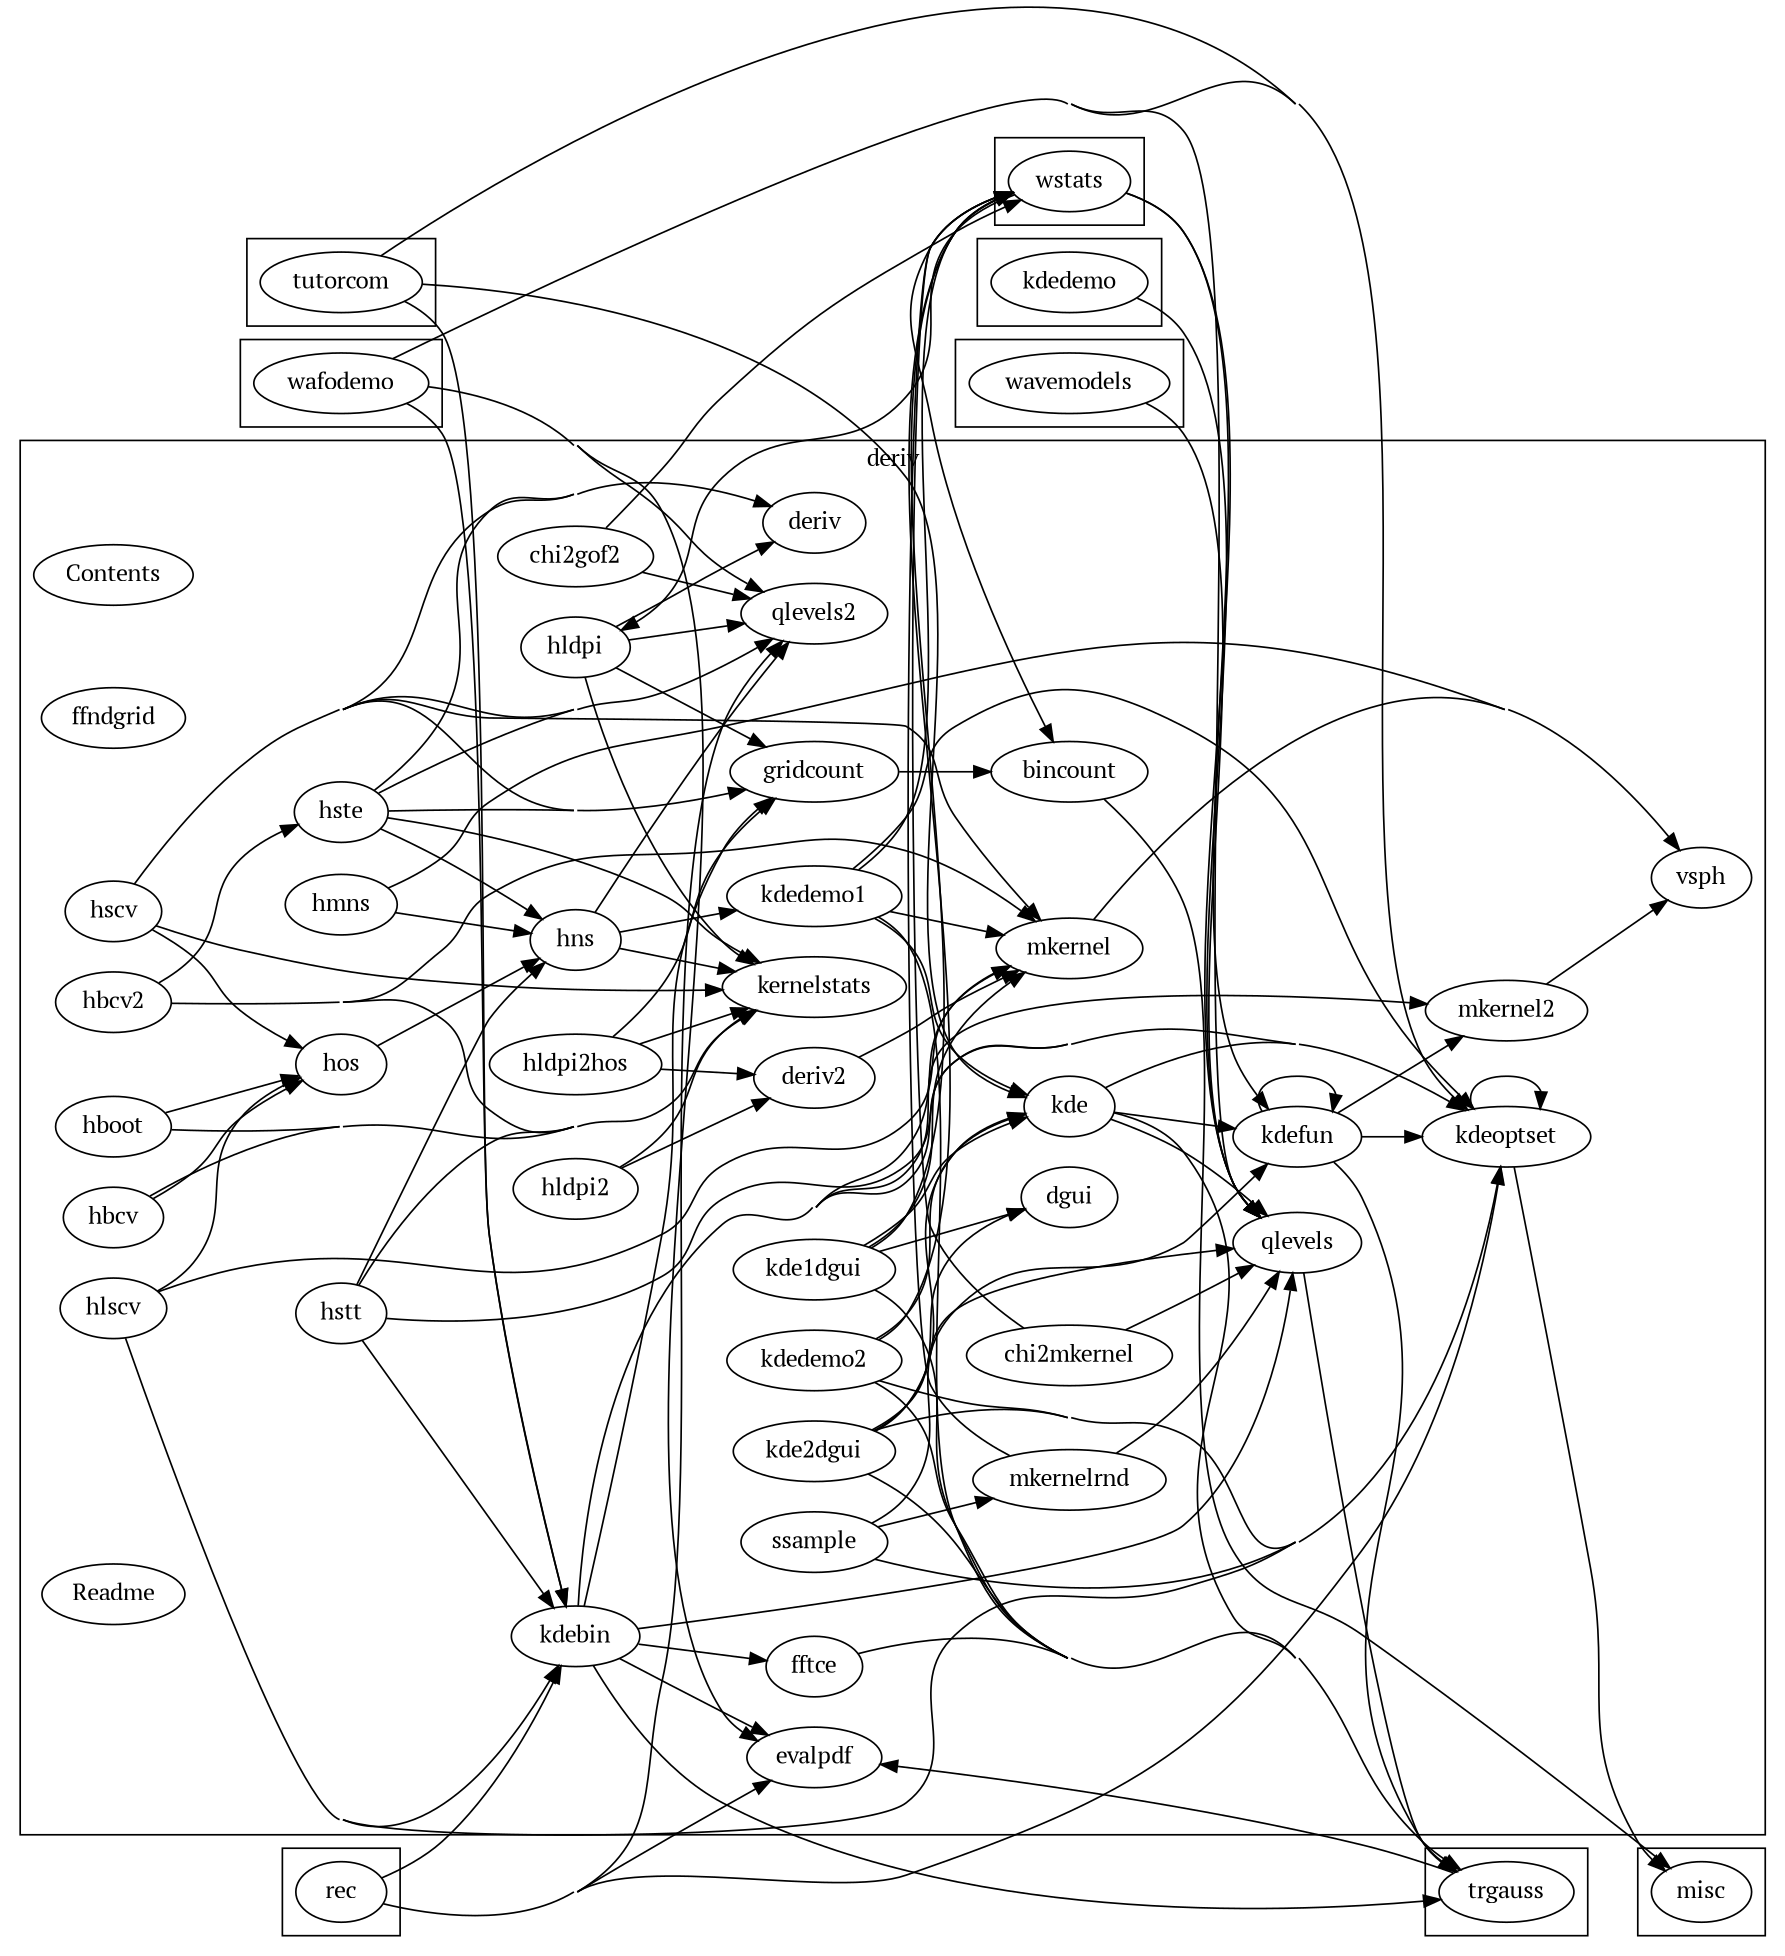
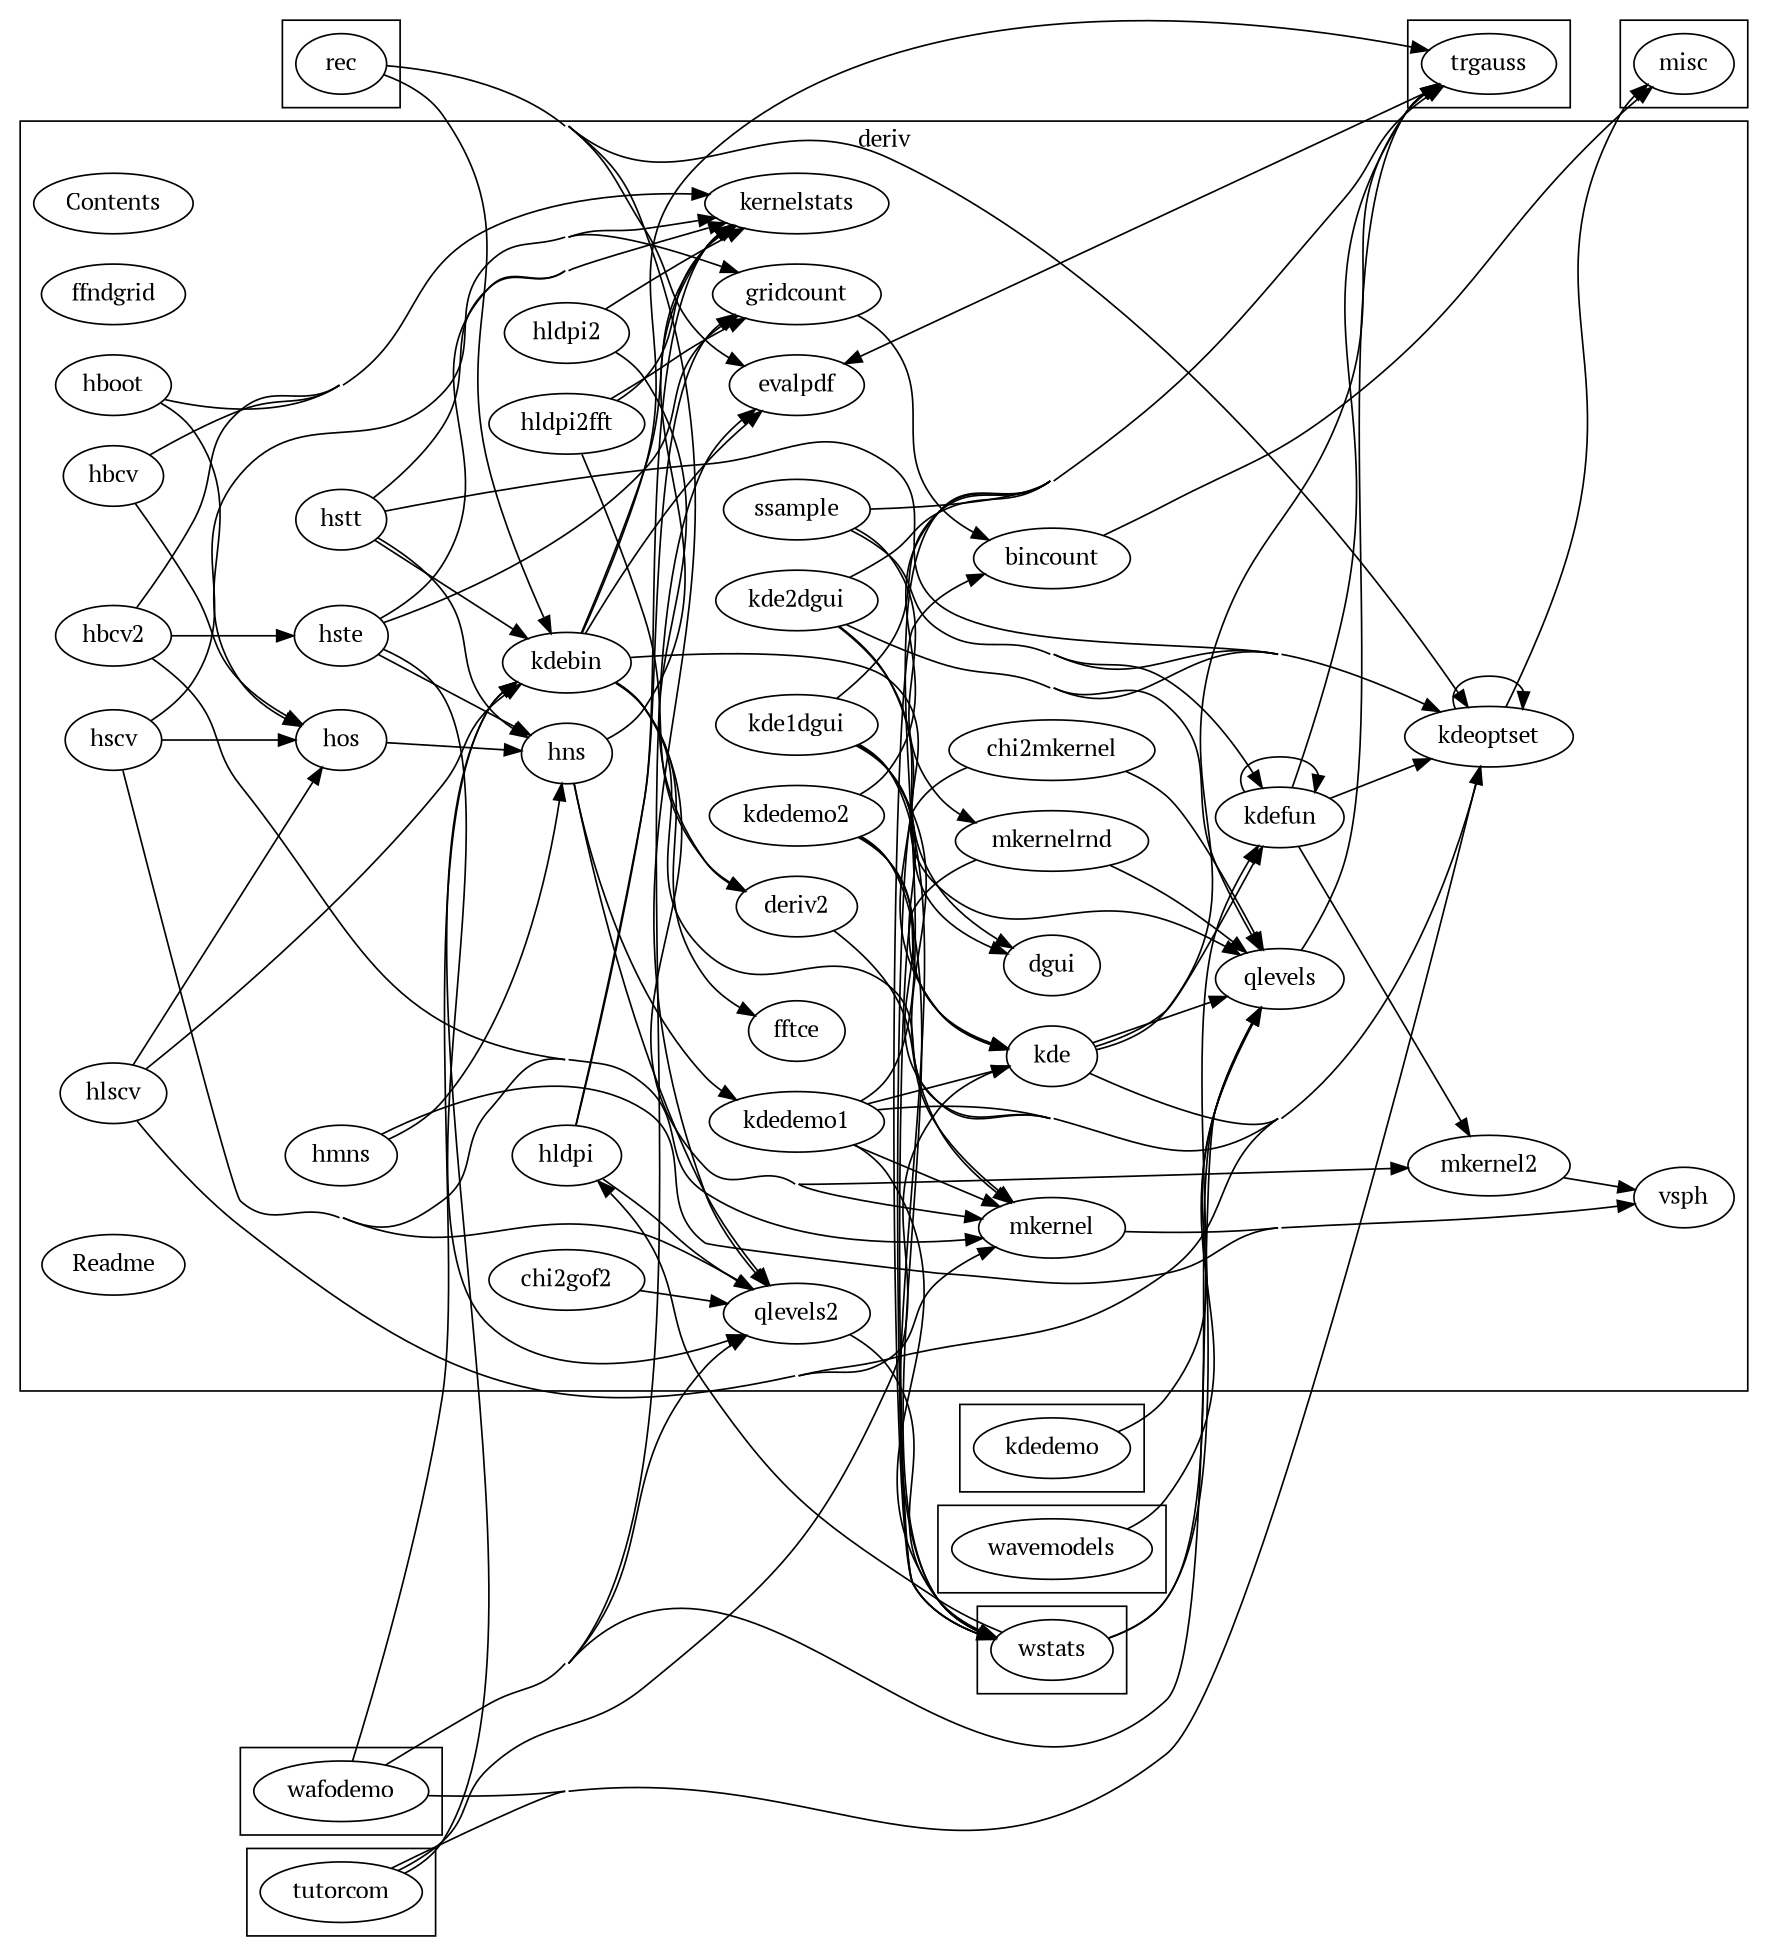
edge "chi2gof2" -> "wstats": now "qlevels2" -> "wstats"
node "deriv": removed
node "hldpi2hos": label "hldpi2hos" -> "hldpi2fft"
edge "kdebin" -> "gridcount": now "kdebin" -> "kernelstats"
edge "fftce" -> "trgauss": now "ssample" -> "trgauss"
